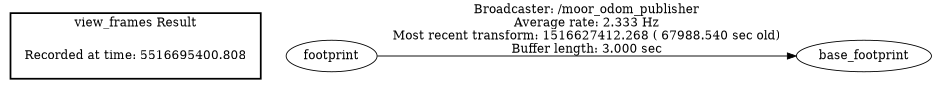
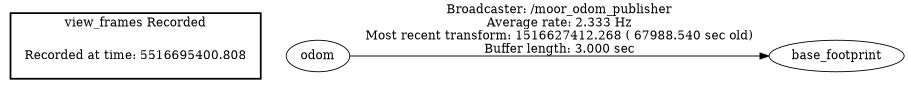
cluster "view_frames Result": label "view_frames Result" -> "view_frames Recorded"
node "footprint": label "footprint" -> "odom"
